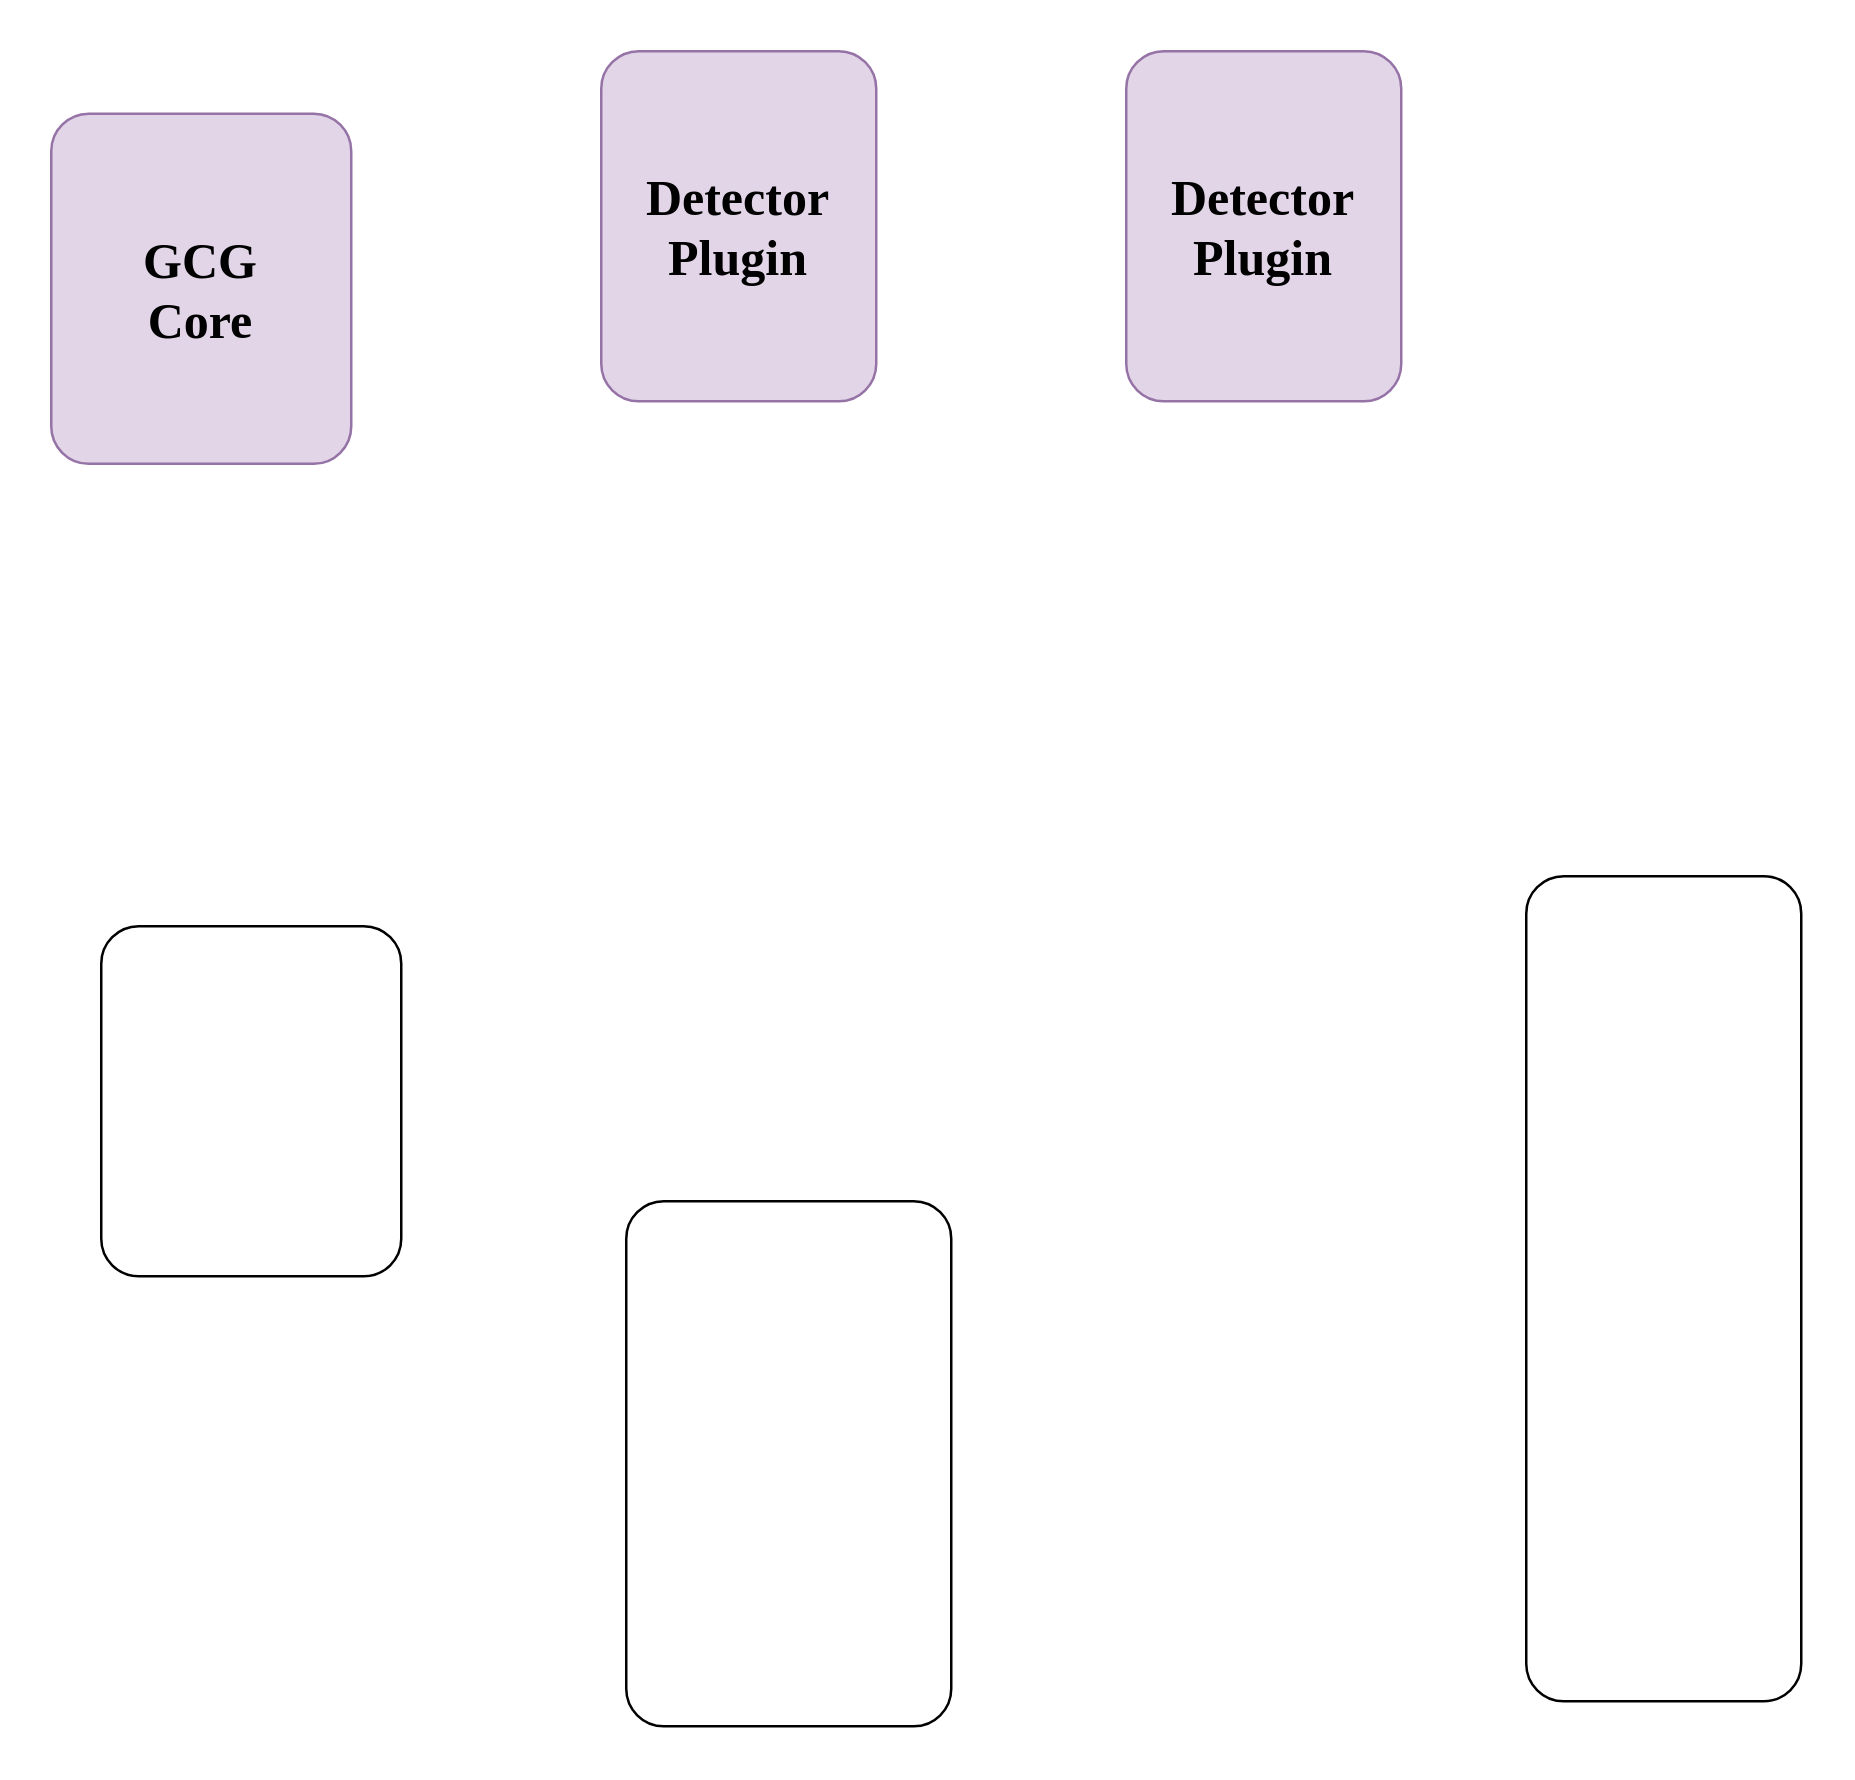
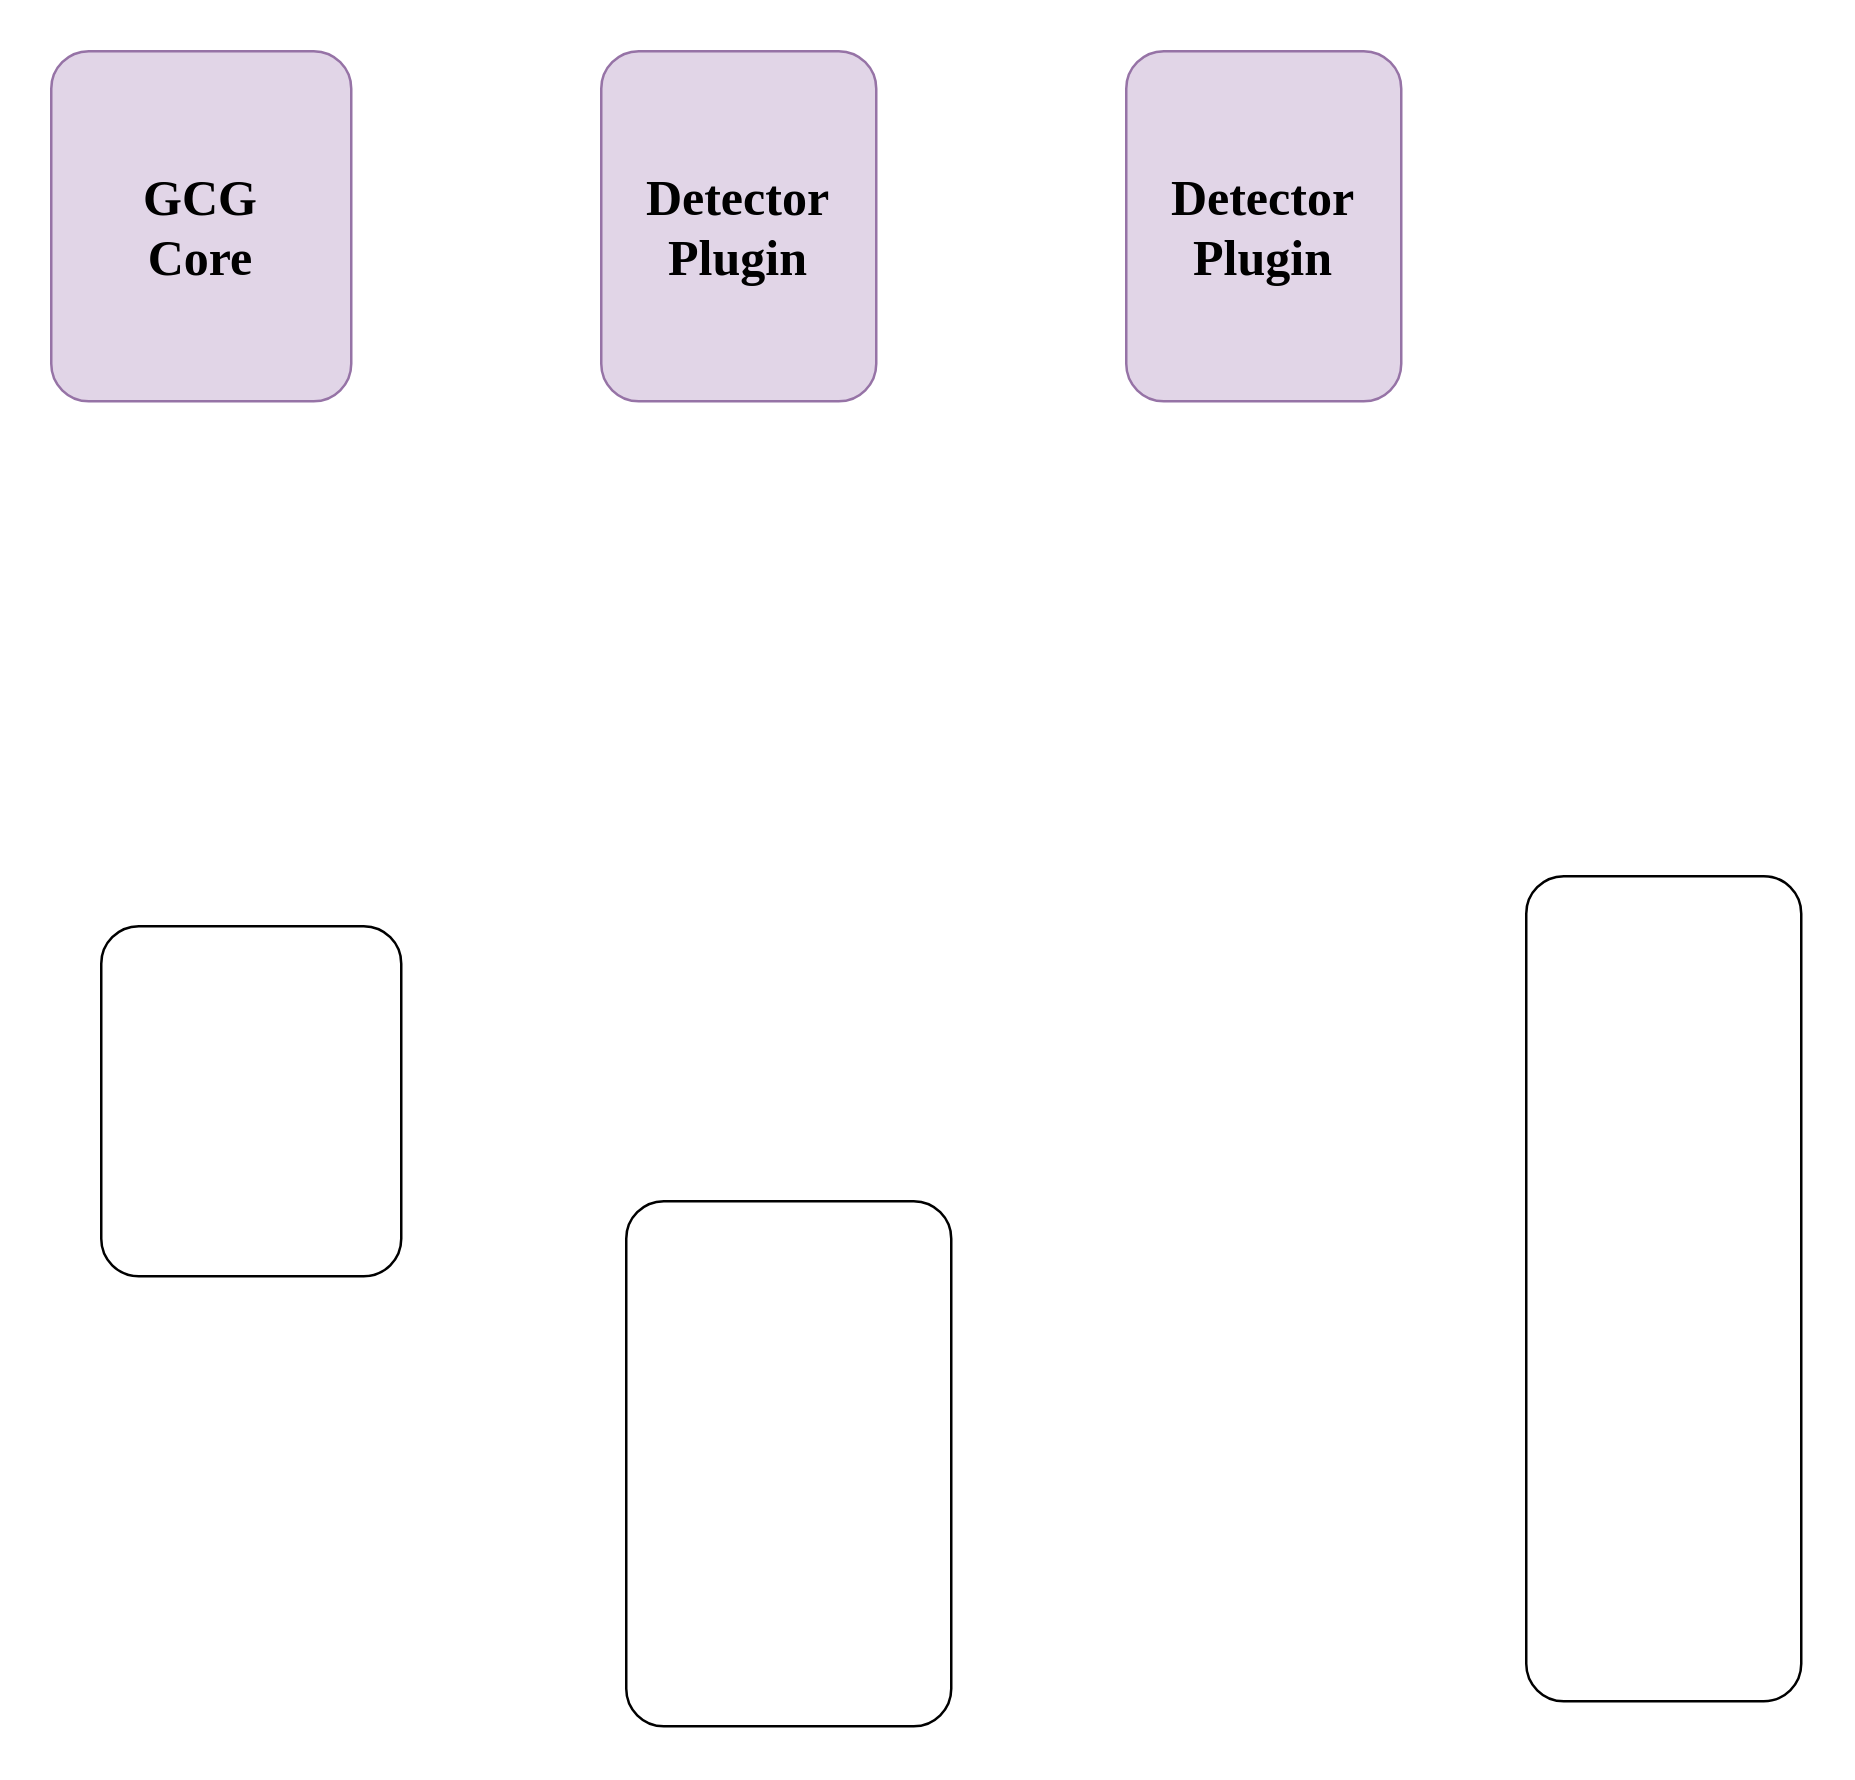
node "GCG Core": moved (201, 289) -> (201, 226)
